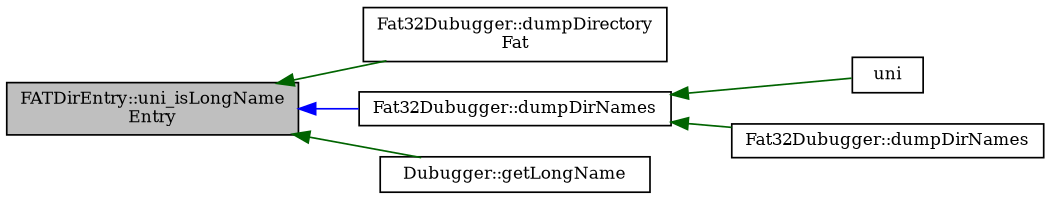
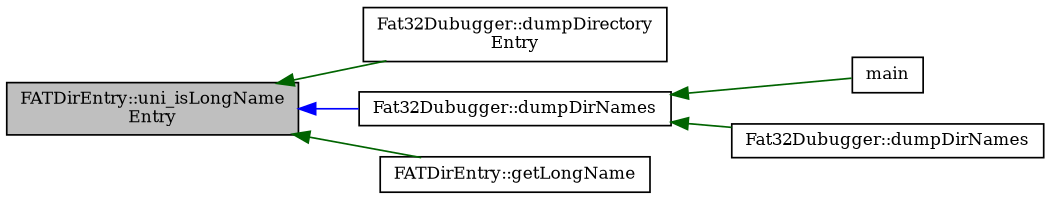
node "Fat32Dubugger::dumpDirectory Fat": label "Fat32Dubugger::dumpDirectory Fat" -> "Fat32Dubugger::dumpDirectory Entry"
node "uni": label "uni" -> "main"
node "Dubugger::getLongName": label "Dubugger::getLongName" -> "FATDirEntry::getLongName"
